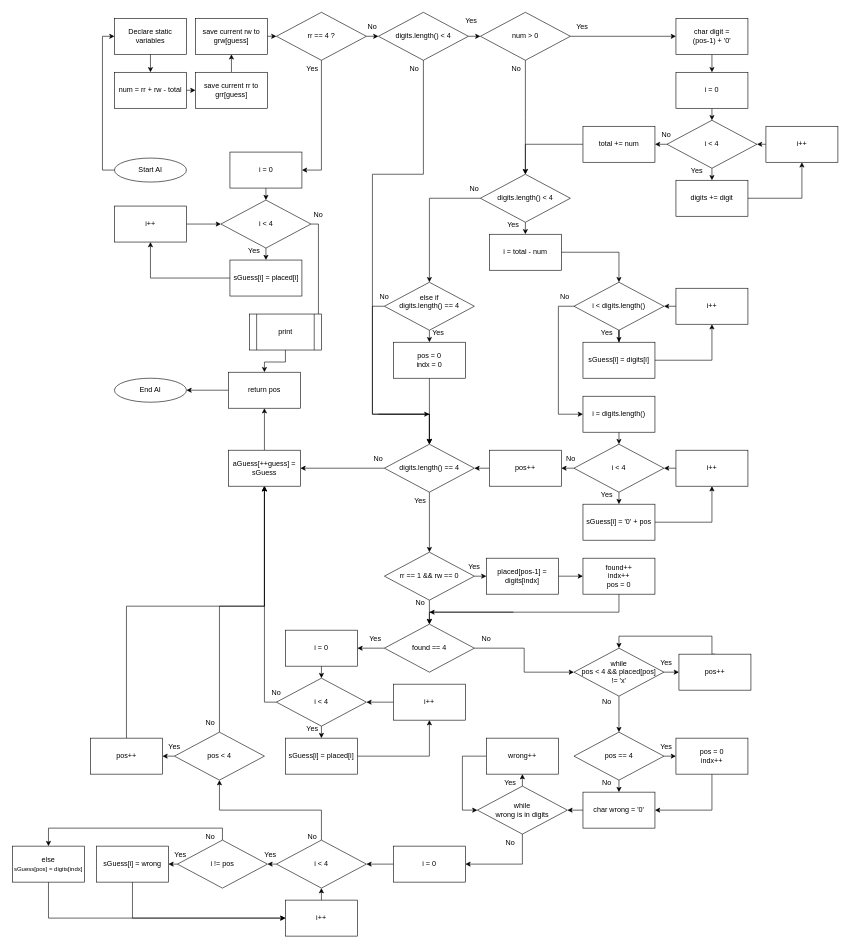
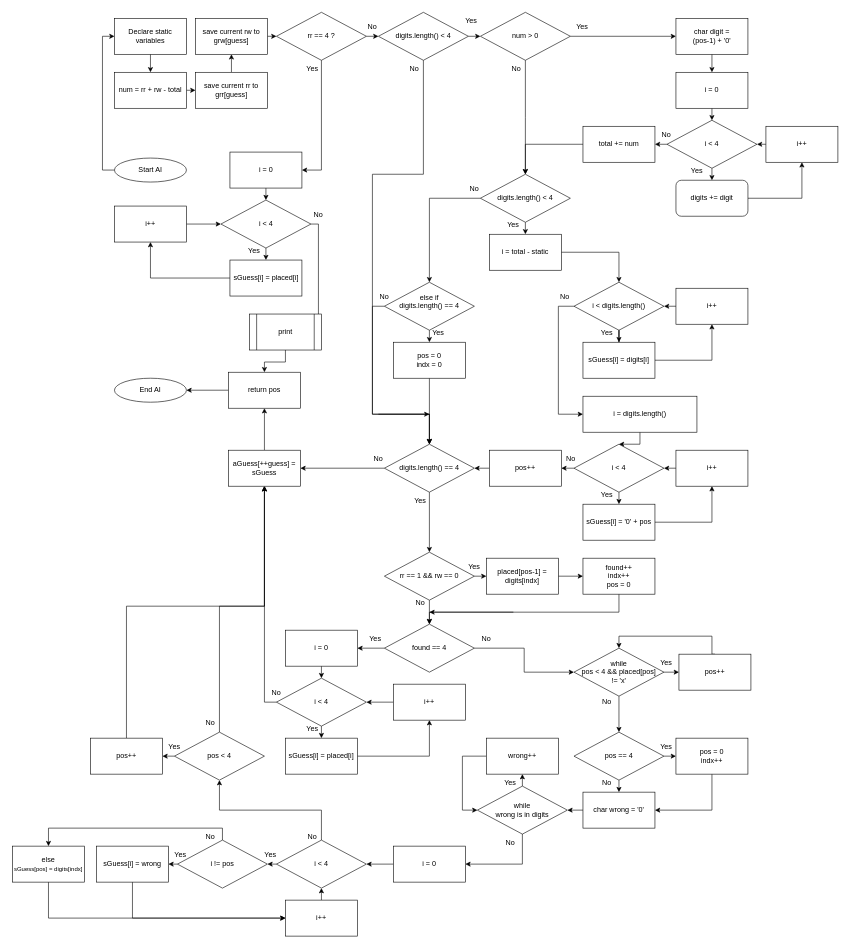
node "digits += digit": shape rectangle -> rounded rectangle
node "i = total - num": label "i = total - num" -> "i = total - static"
node "i = digits.length()": size 72x36 -> 114x36
